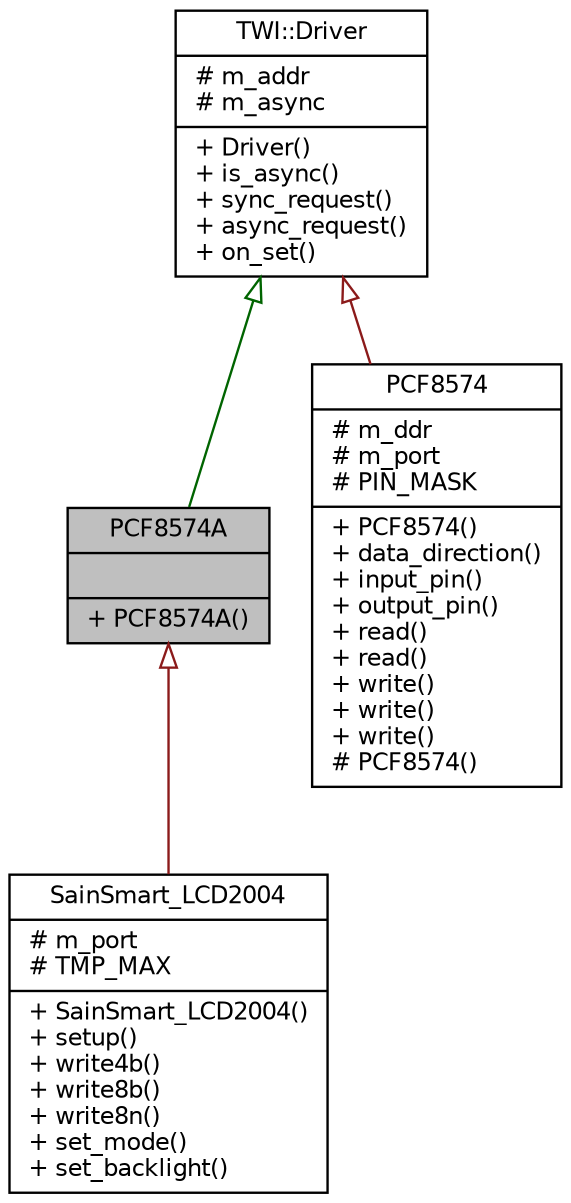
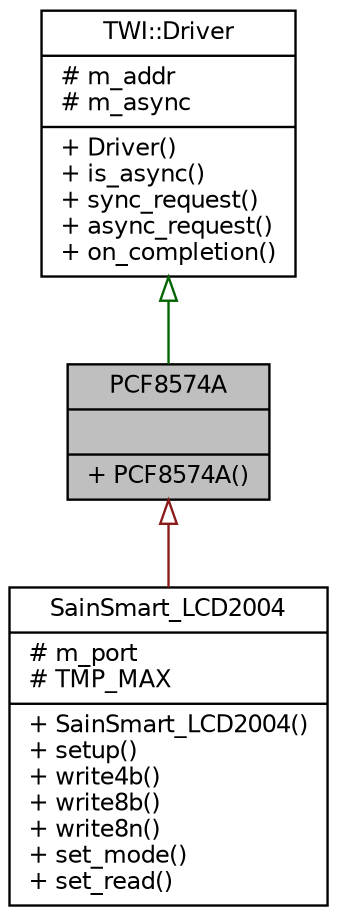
node "TWI::Driver": text "+ on_set()" -> "+ on_completion()"
node "PCF8574": removed
node "SainSmart_LCD2004": text "+ set_backlight()" -> "+ set_read()"
